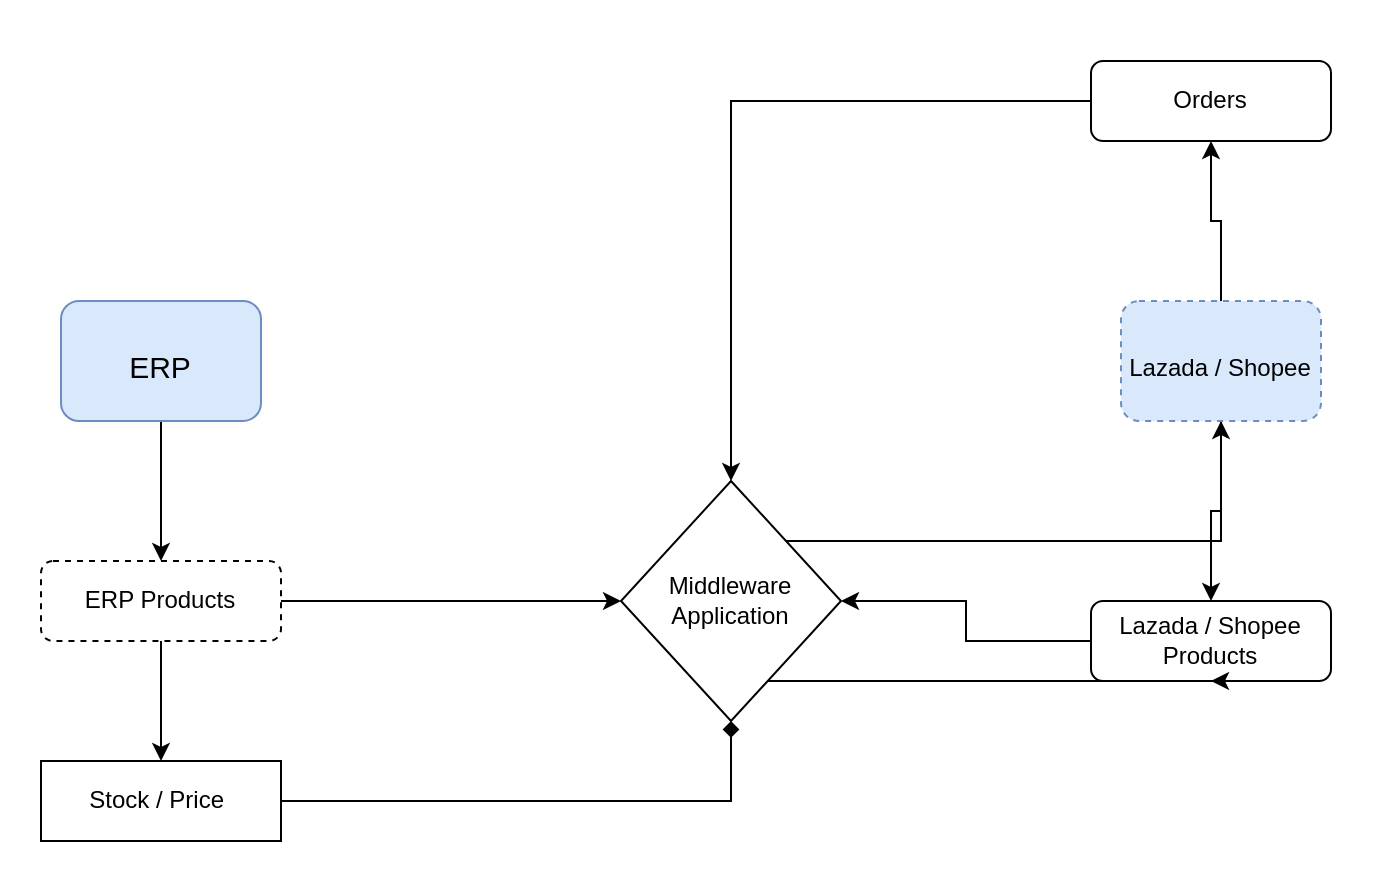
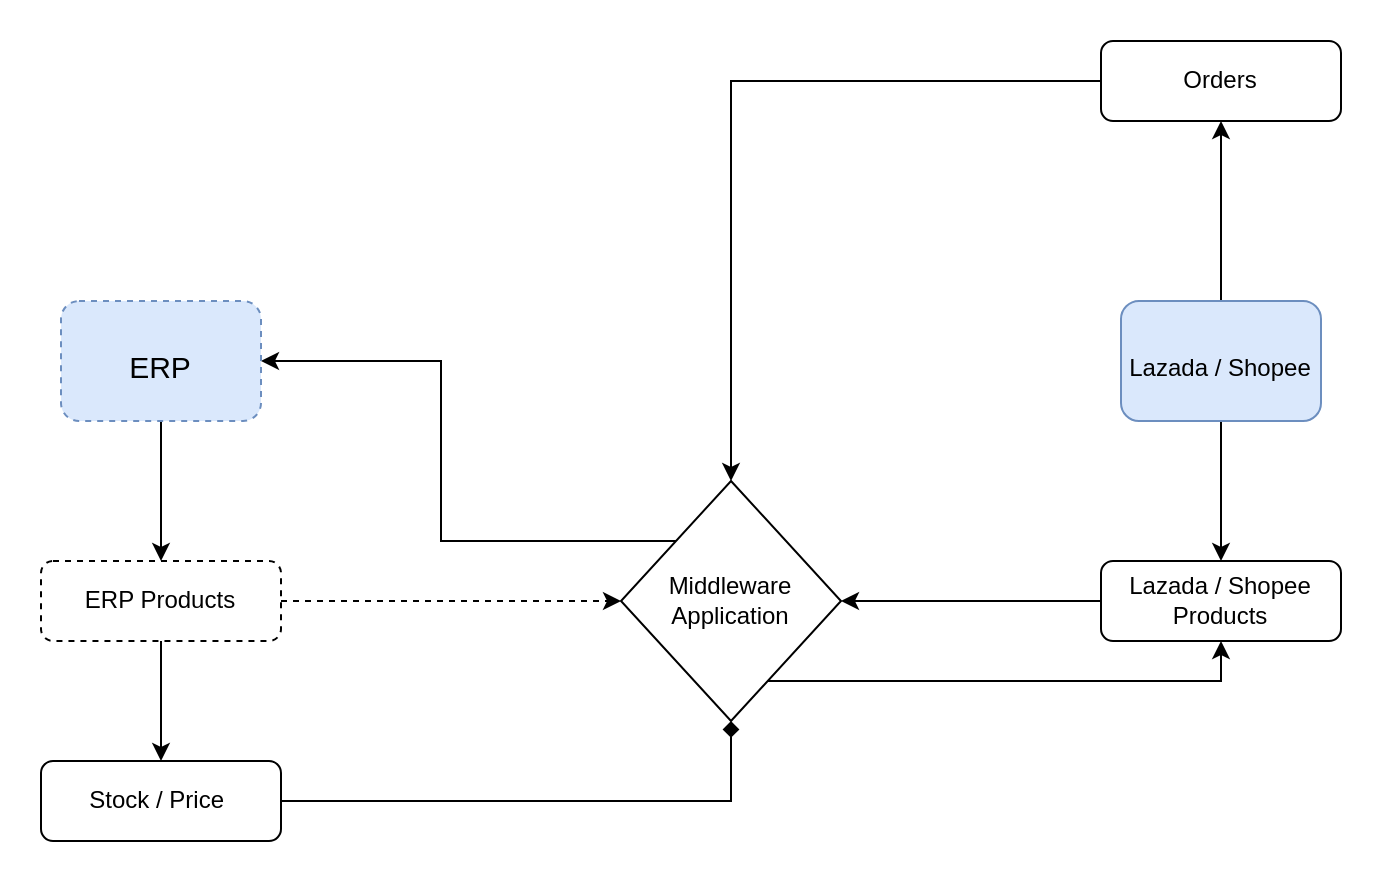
node "Orders": moved (1211, 101) -> (1221, 81)
node "ERP": style solid -> dashed
node "Lazada / Shopee": style dashed -> solid
edge "Middleware Application" -> "Lazada / Shopee": now "Middleware Application" -> "ERP"
edge "ERP Products" -> "Middleware Application": style solid -> dashed
node "Lazada / Shopee Products": moved (1211, 641) -> (1221, 601)
node "Stock / Price": shape rectangle -> rounded rectangle
